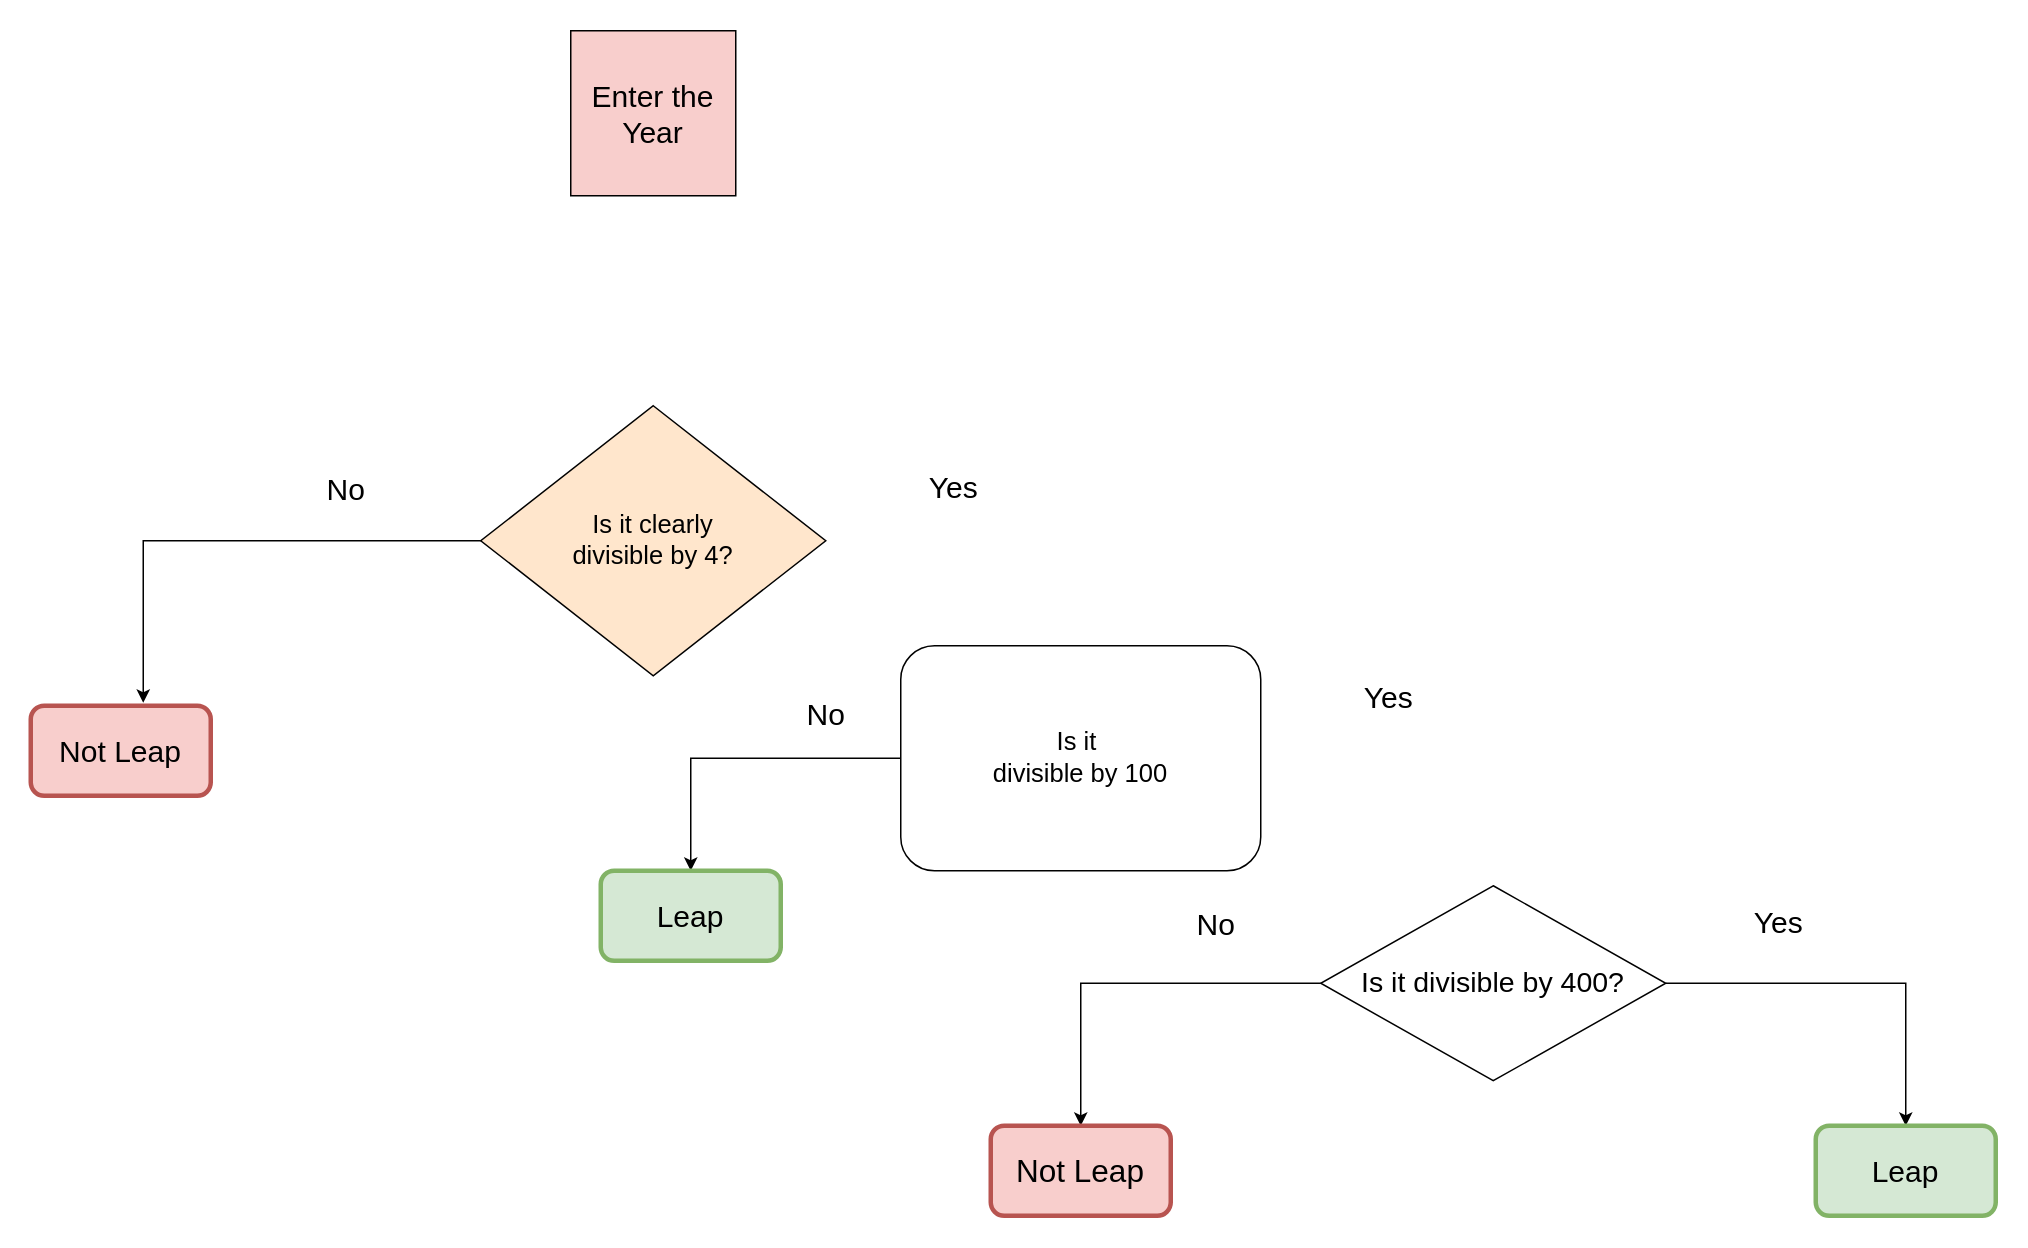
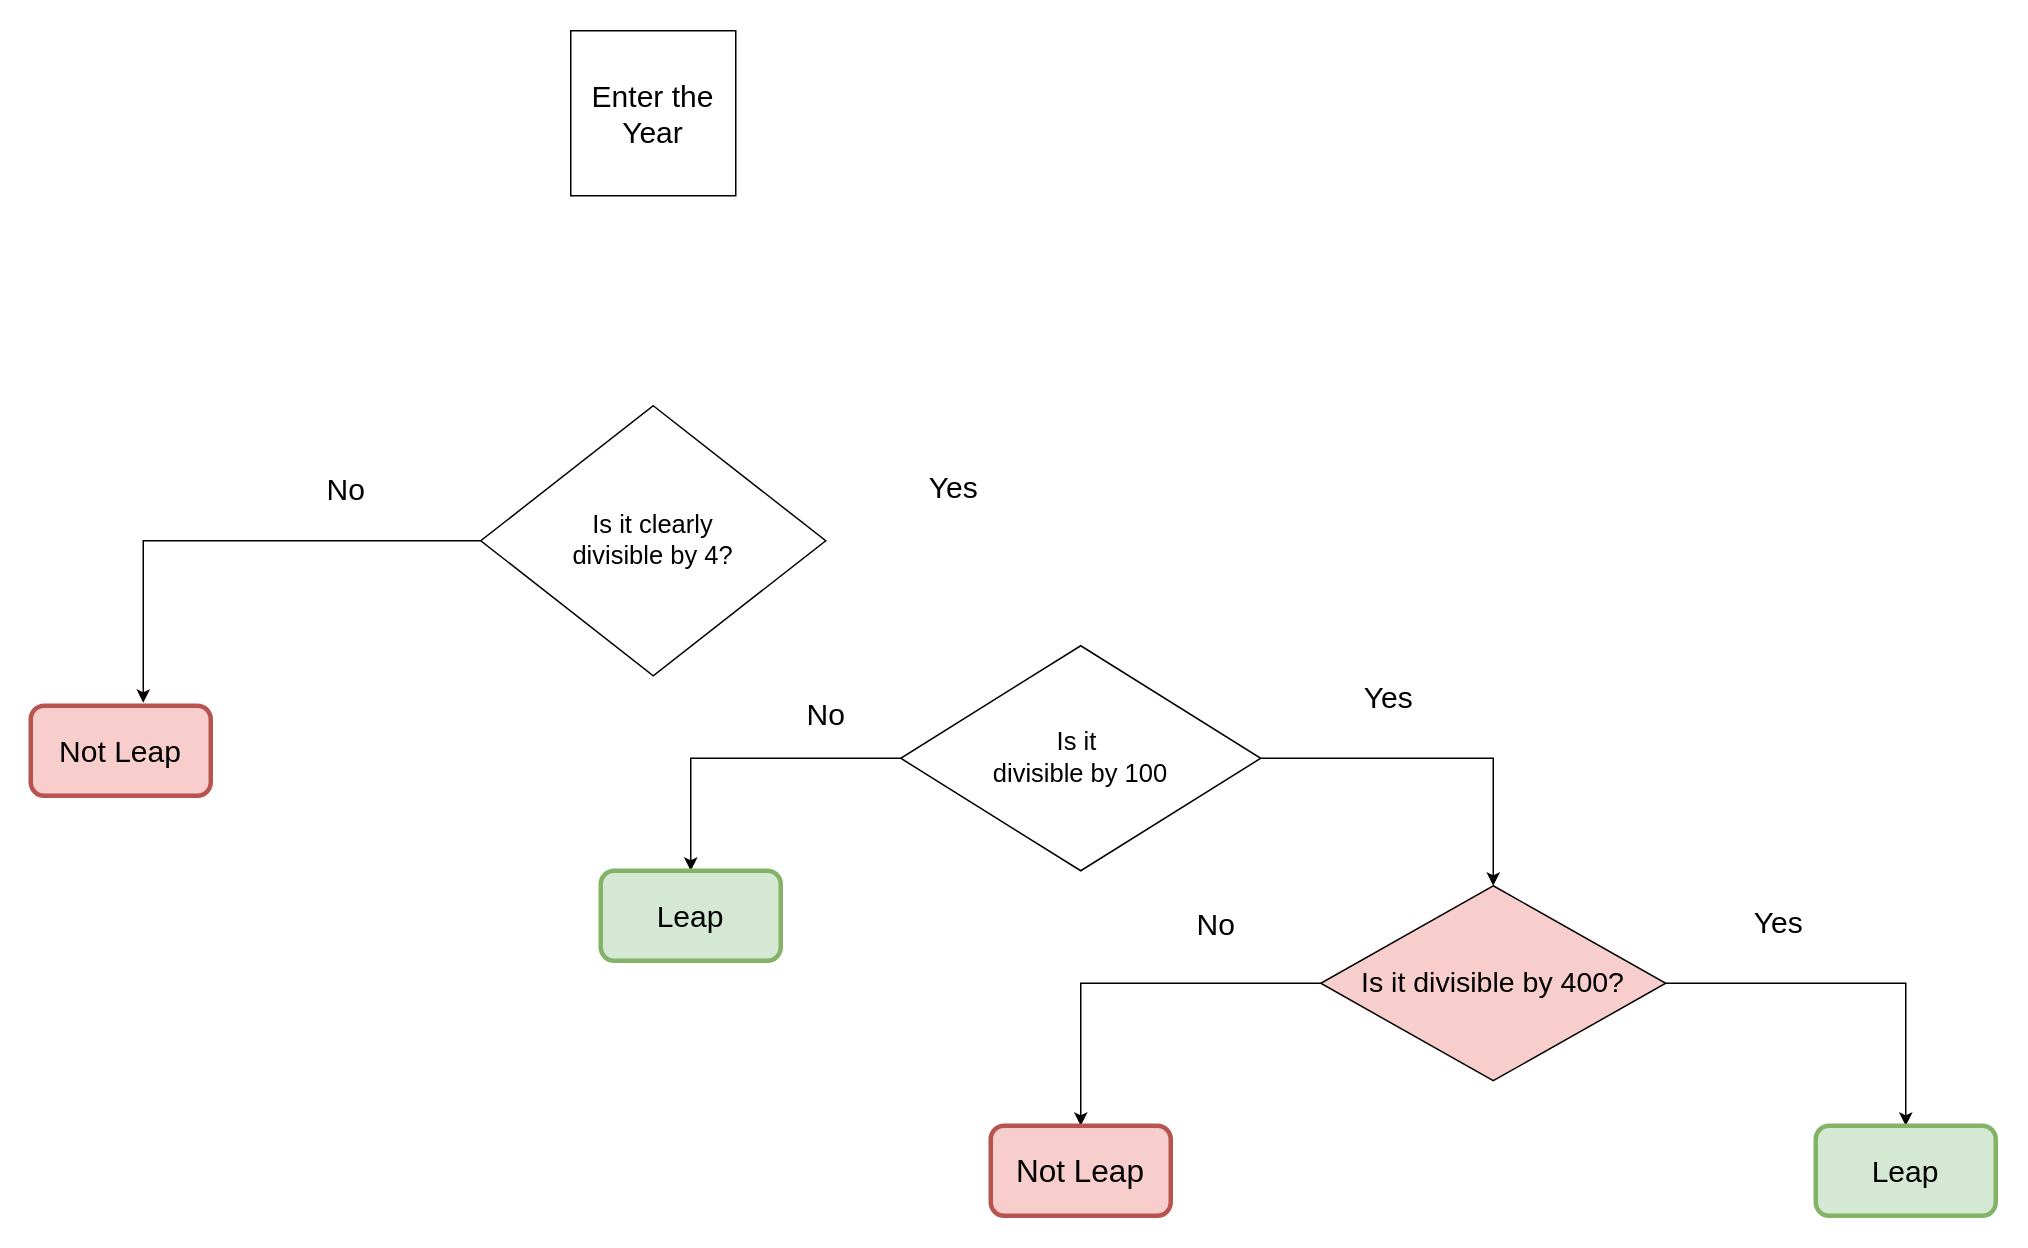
node "Enter the Year": fillcolor #f8cecc -> #ffffff
node "Is it clearly divisible by 4?": fillcolor #ffe6cc -> #ffffff
node "Is it divisible by 100": shape rounded rectangle -> diamond
edge "Is it divisible by 100" -> "Is it divisible by 400?": added
node "Is it divisible by 400?": fillcolor #ffffff -> #f8cecc
